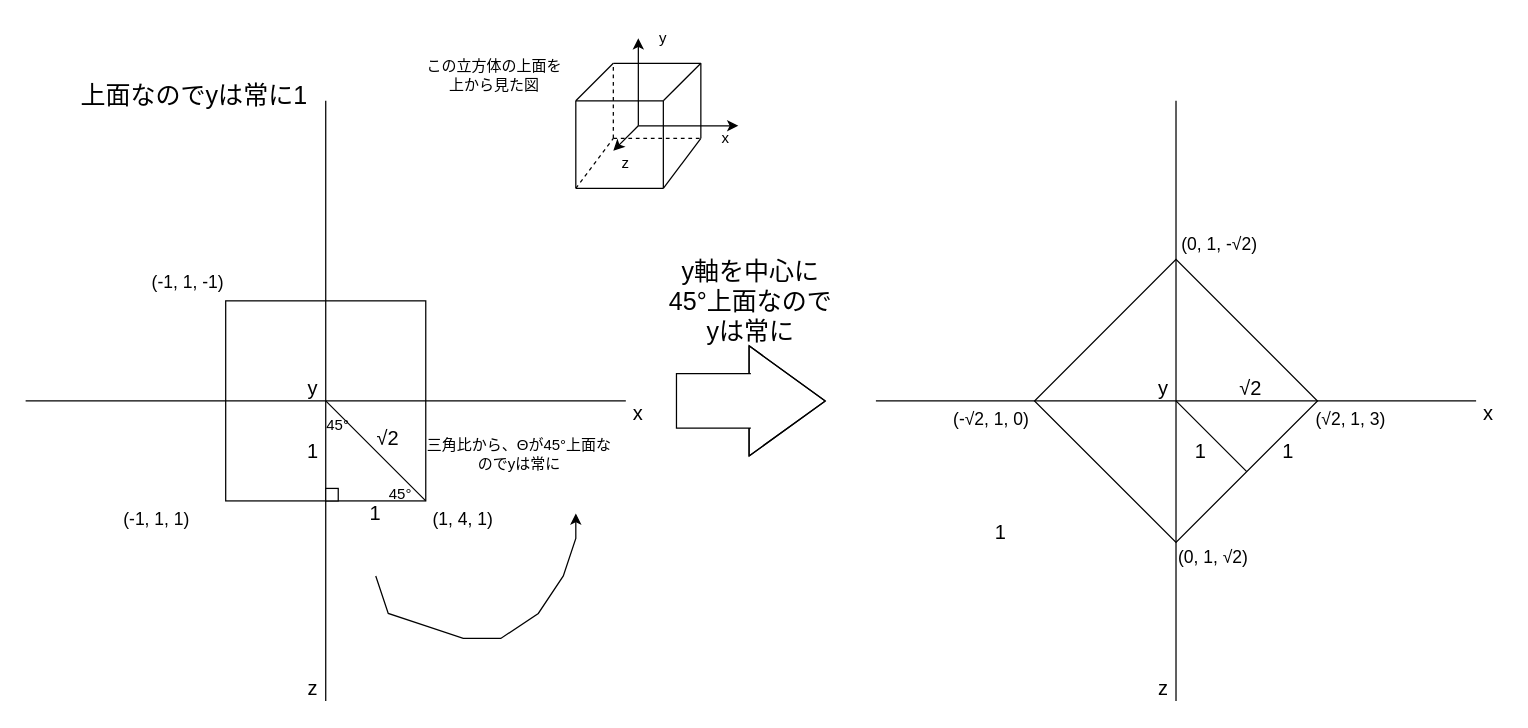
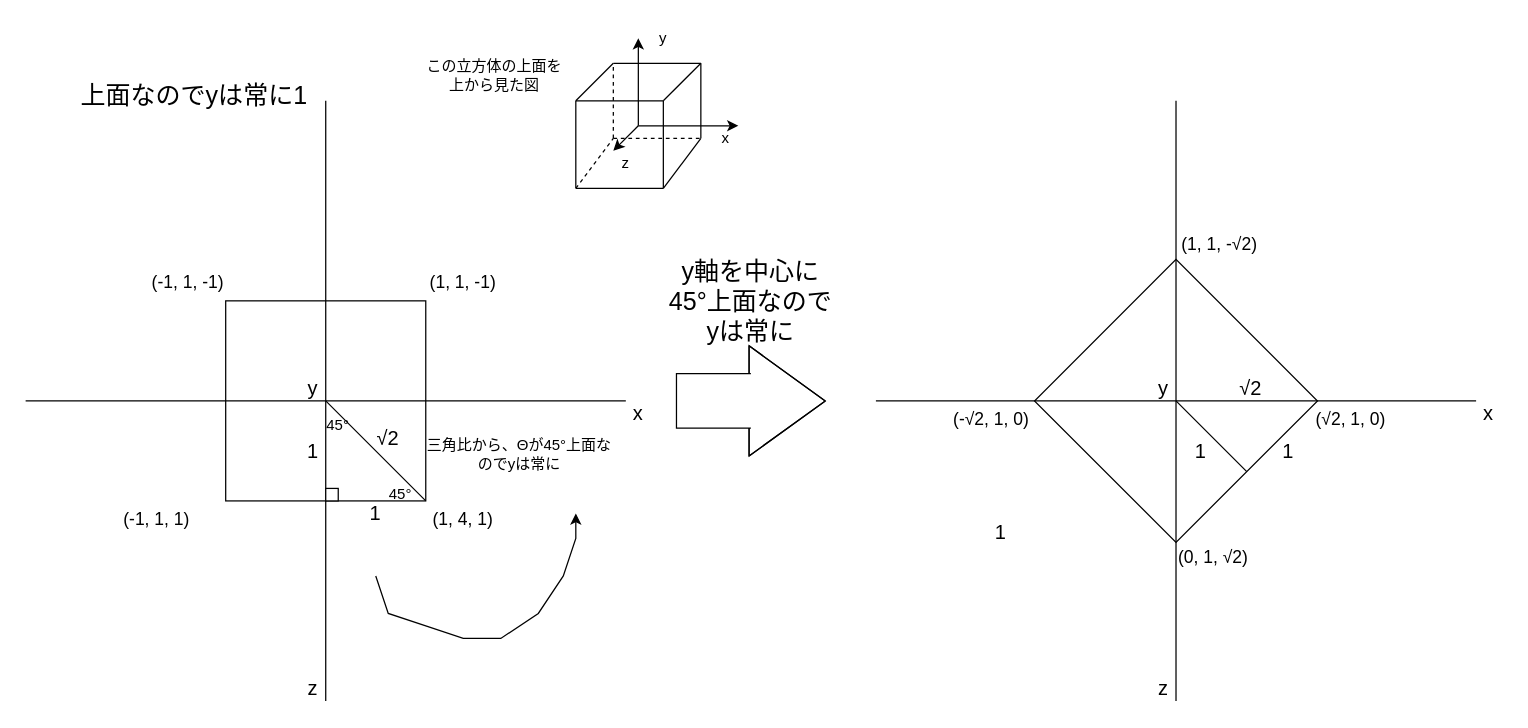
node "(0, 1, -√2)": label "(0, 1, -√2)" -> "(1, 1, -√2)"
node "(1, 1, -1)": added
node "(√2, 1, 3)": label "(√2, 1, 3)" -> "(√2, 1, 0)"
